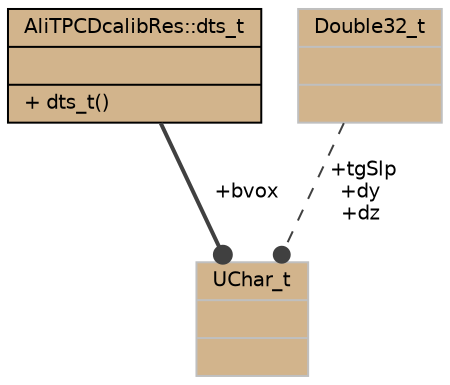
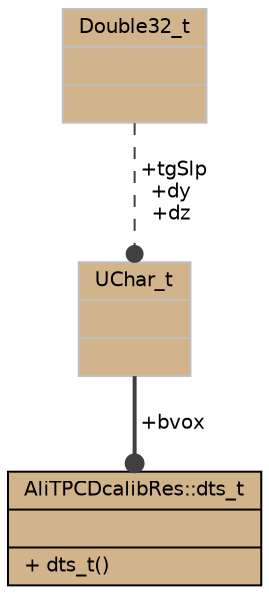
edge "AliTPCDcalibRes::dts_t" -> "UChar_t": reversed
